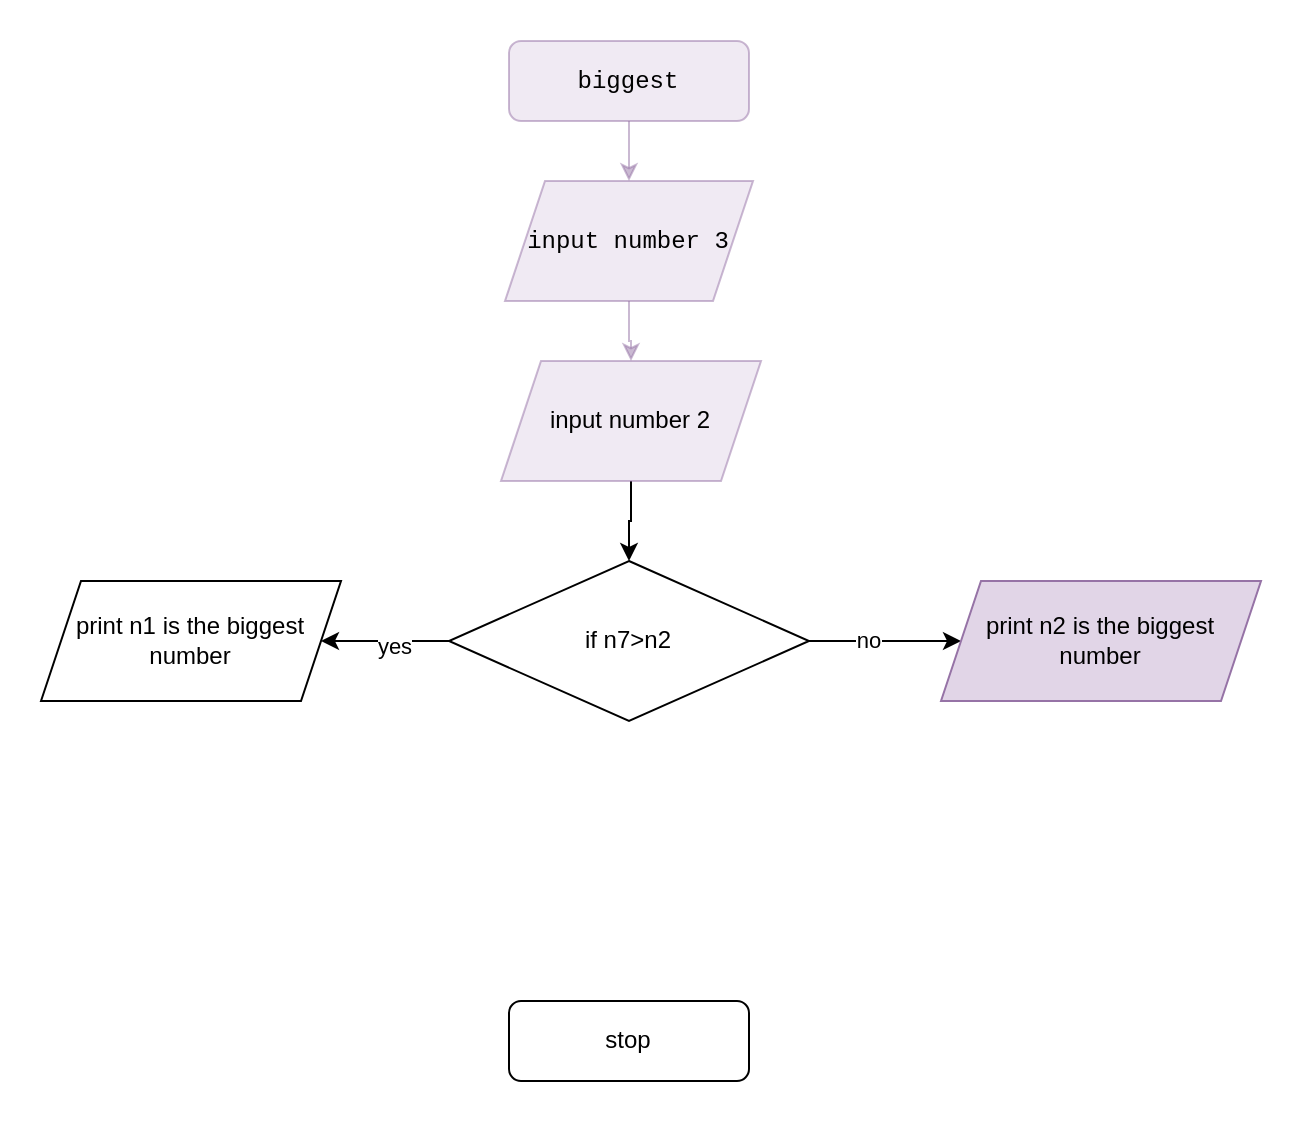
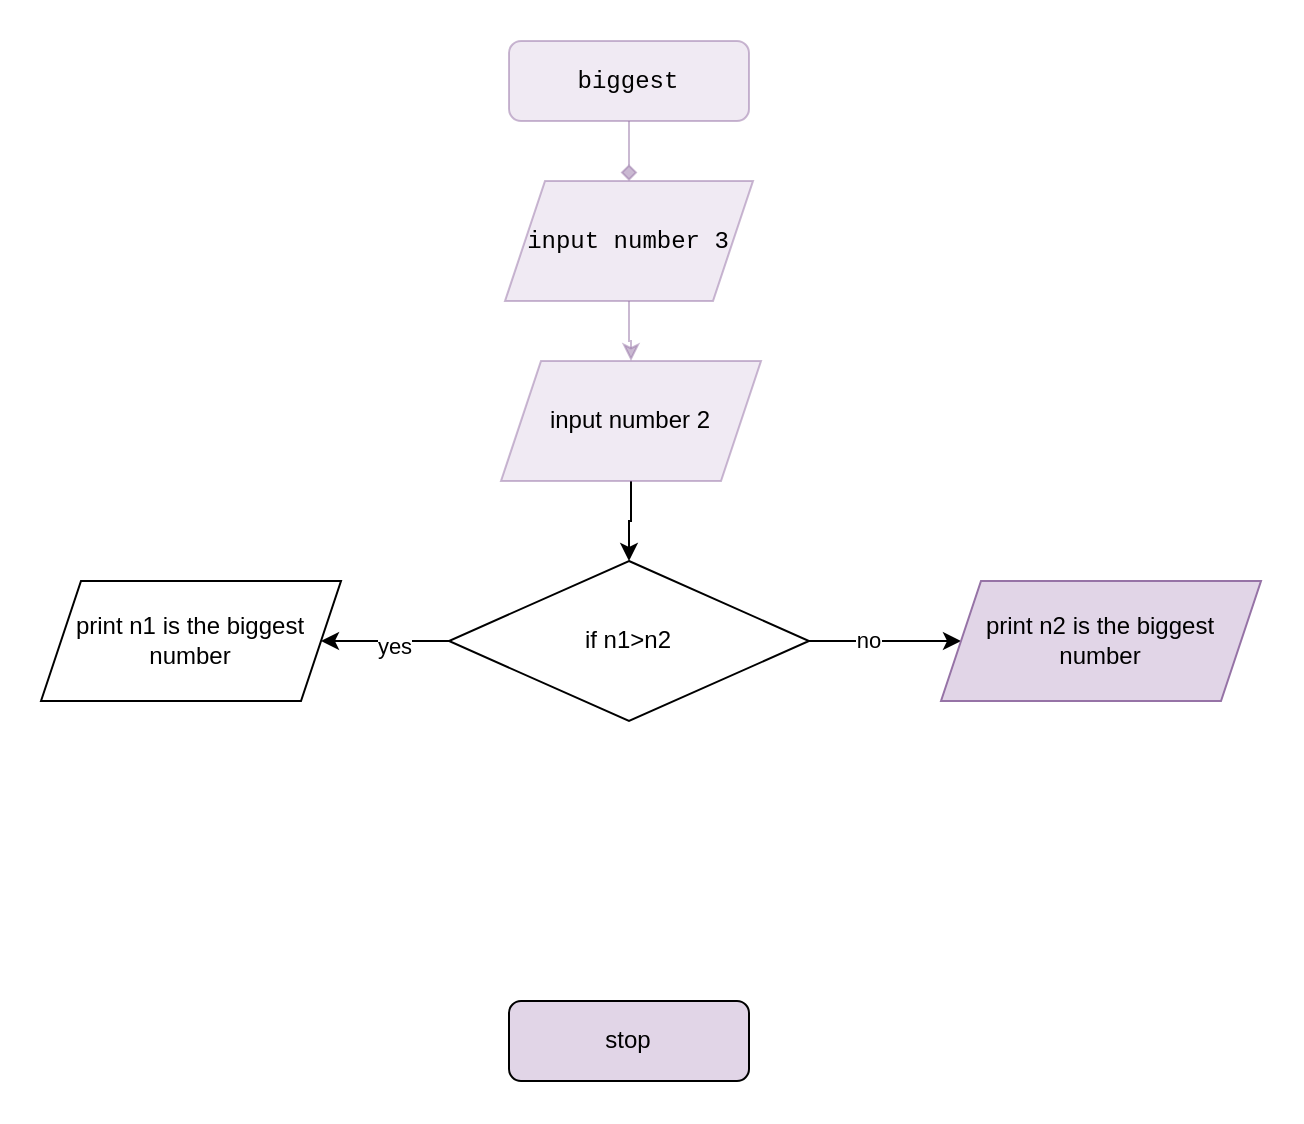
edge "biggest" -> "input number 3": arrowhead classic -> diamond
node "if n7>n2": label "if n7>n2" -> "if n1>n2"
node "stop": fillcolor #ffffff -> #e1d5e7
